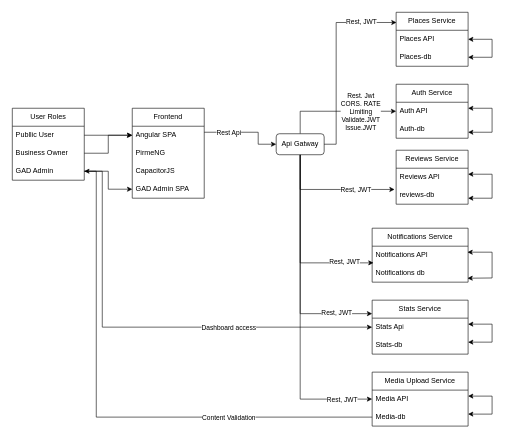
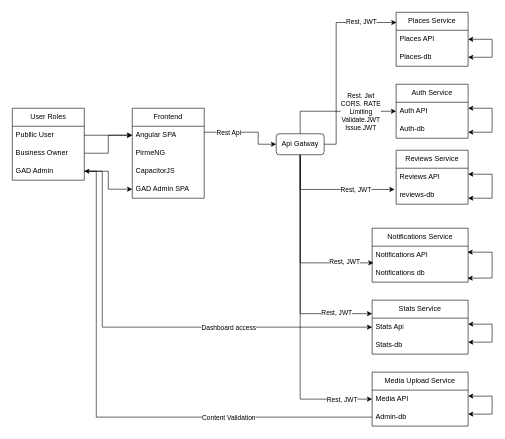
node "Media-db": label "Media-db" -> "Admin-db"
